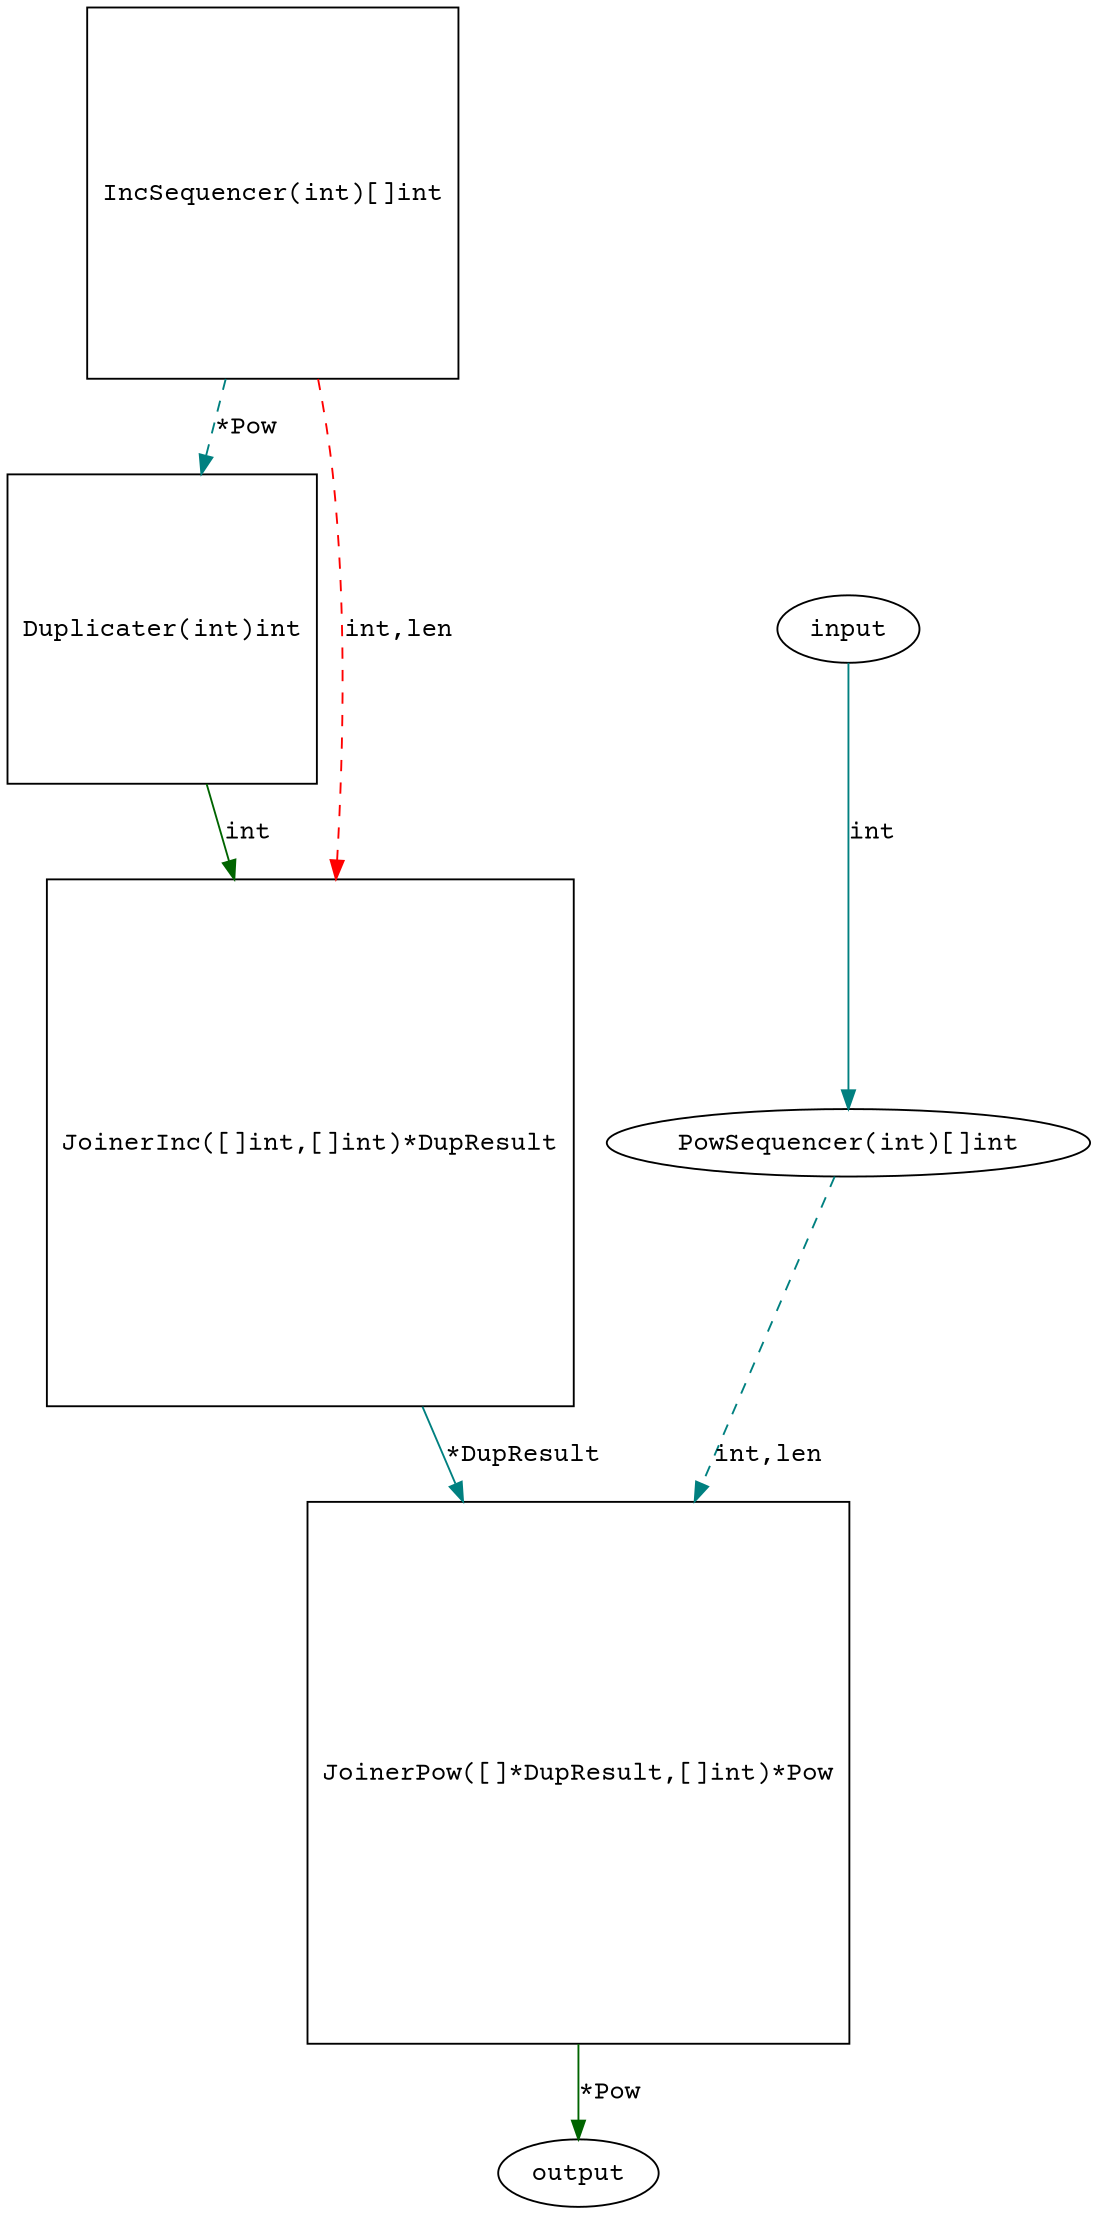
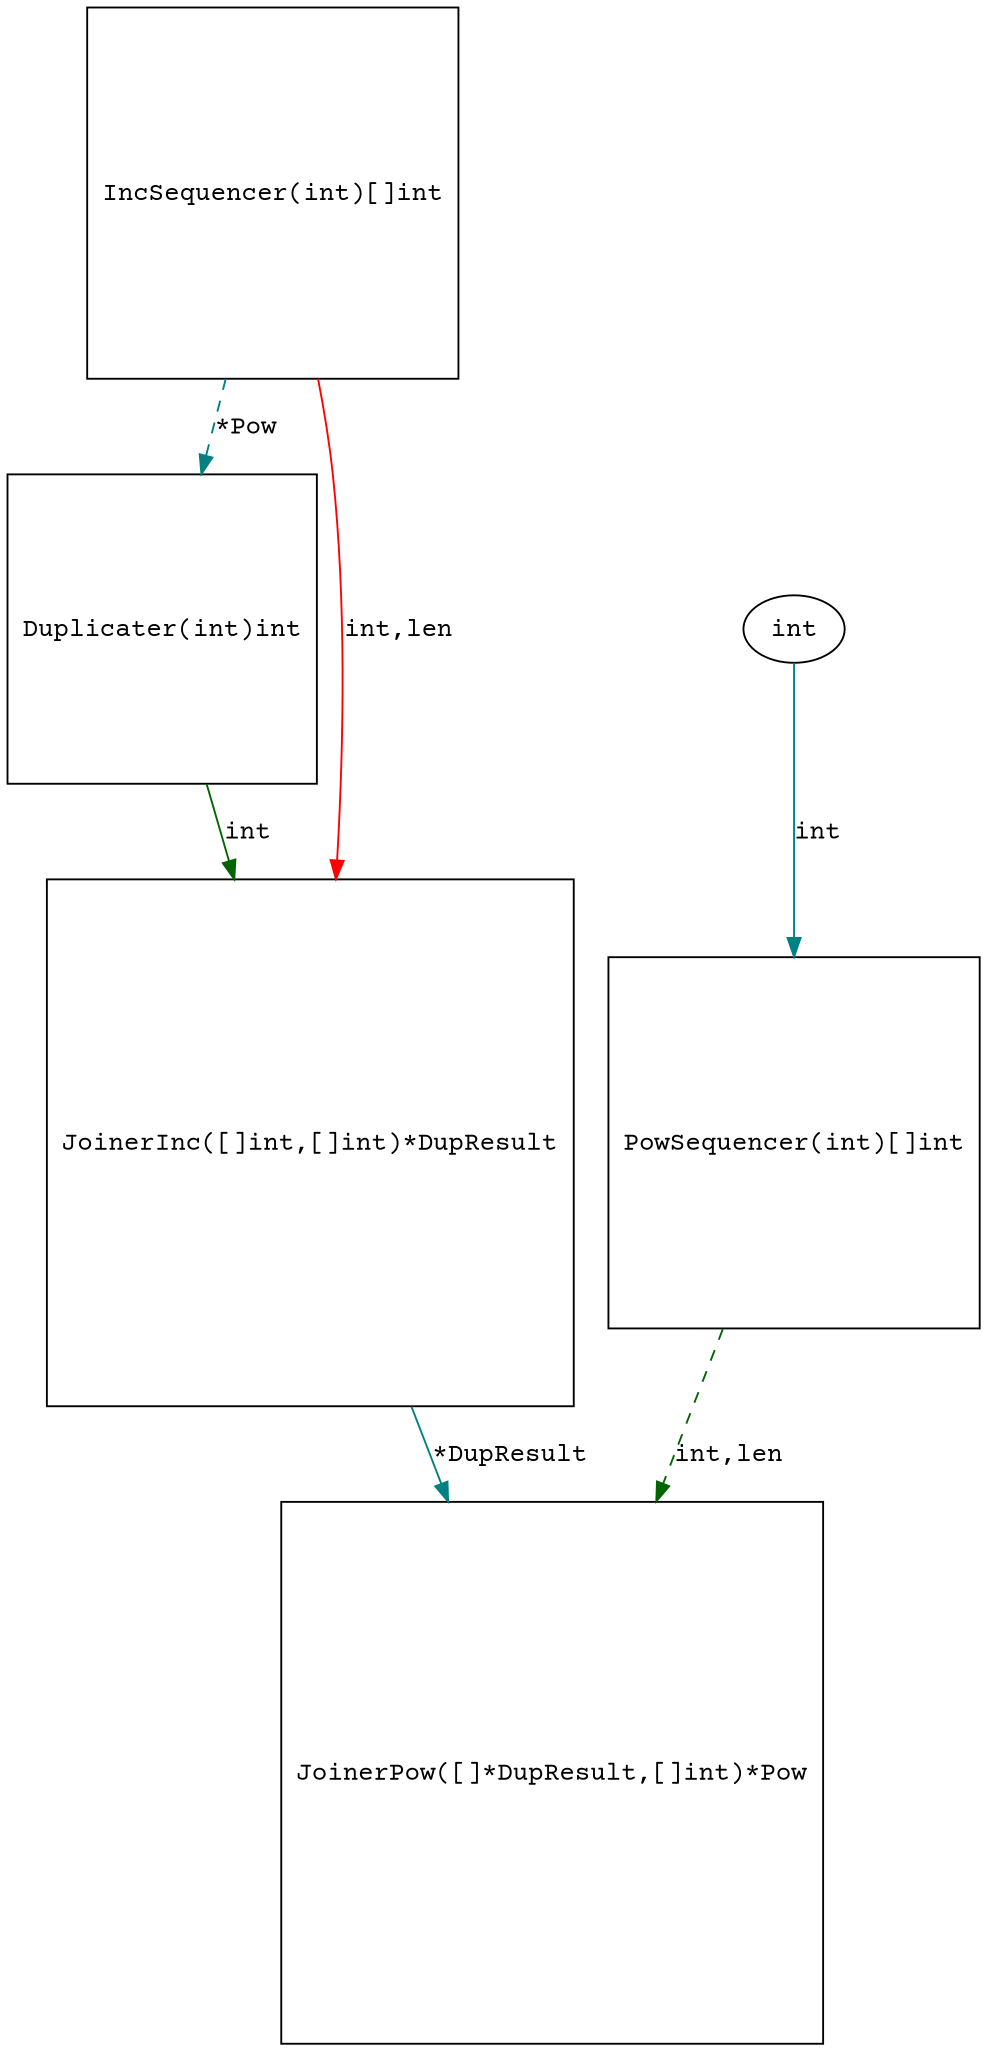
edge "IncSequencer(int)[]int" -> "JoinerInc([]int,[]int)*DupResult": style dashed -> solid
node "input": label "input" -> "int"
node "PowSequencer(int)[]int": shape ellipse -> square
edge "PowSequencer(int)[]int" -> "JoinerPow([]*DupResult,[]int)*Pow": color teal -> darkgreen
node "output": removed
